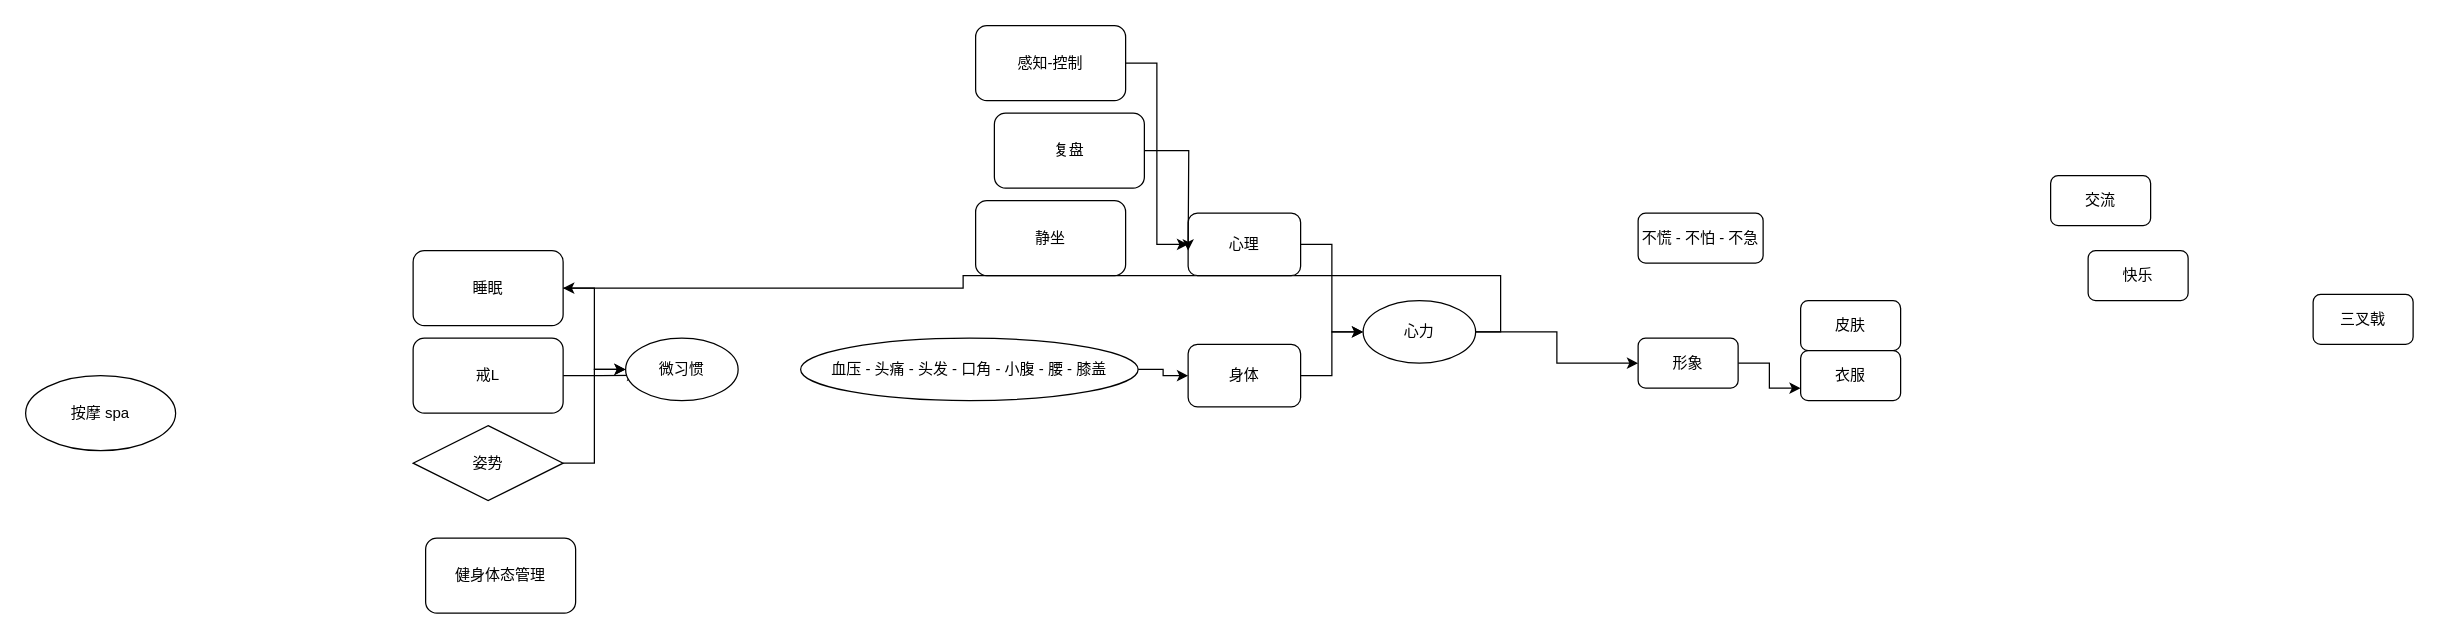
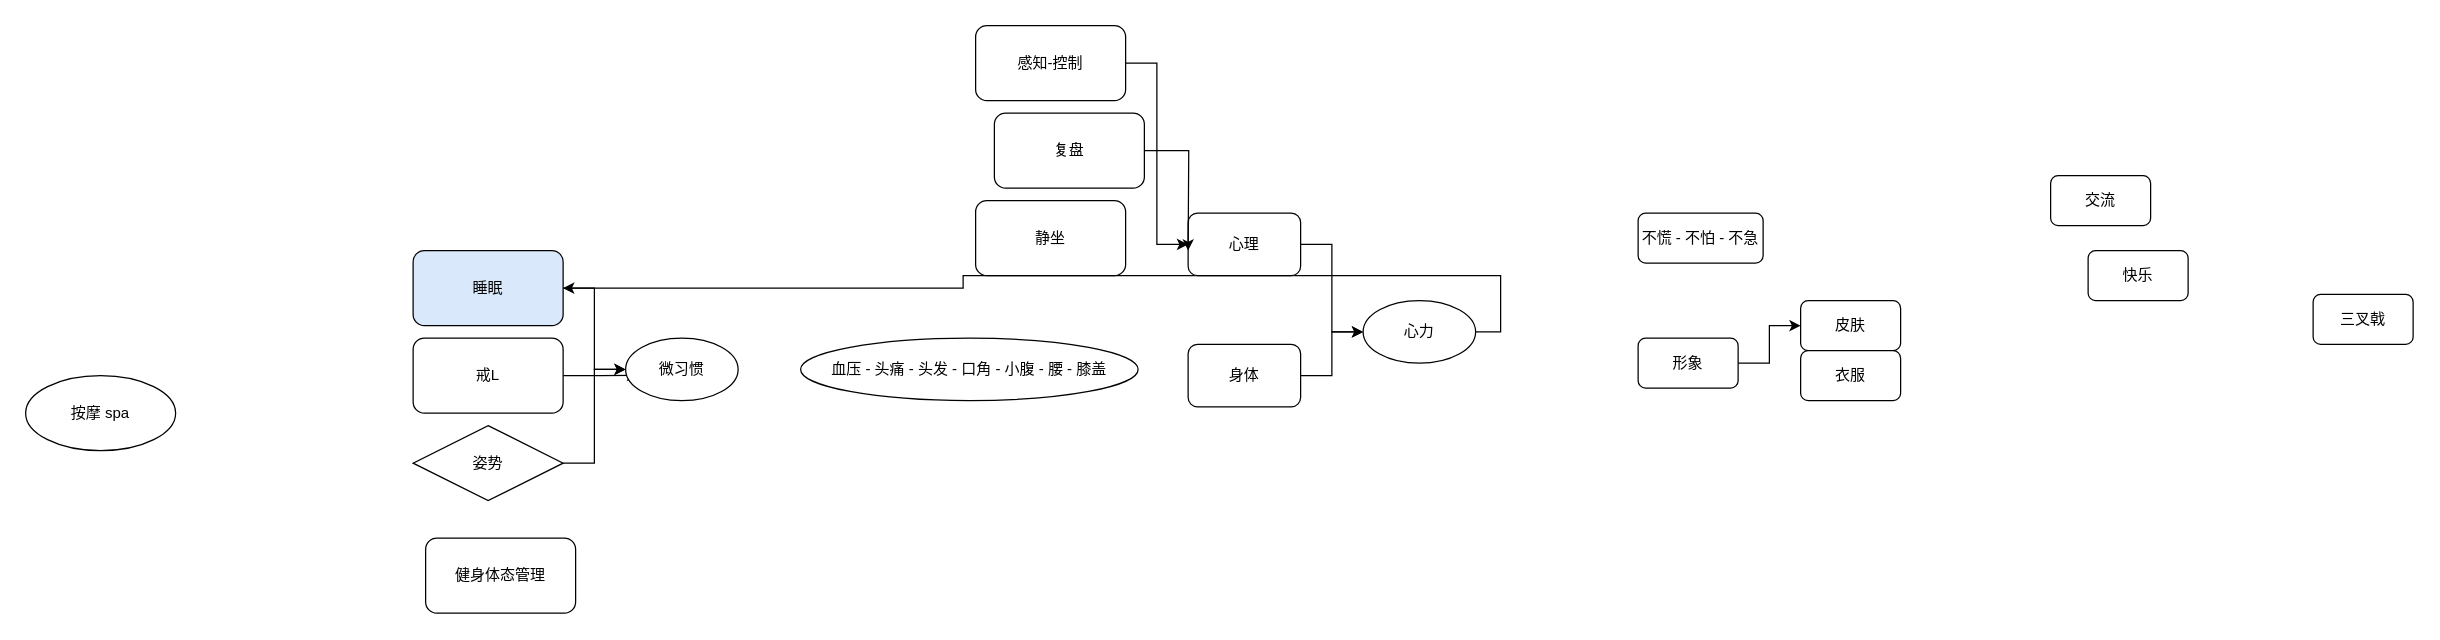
node "睡眠": fillcolor #ffffff -> #dae8fc
edge "形象" -> "皮肤": added
edge "心力" -> "形象": removed
edge "血压 - 头痛 - 头发 - 口角 - 小腹 - 腰 - 膝盖" -> "身体": removed
edge "形象" -> "衣服": removed
